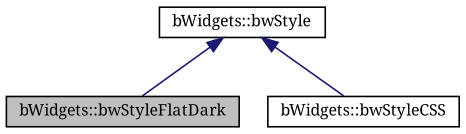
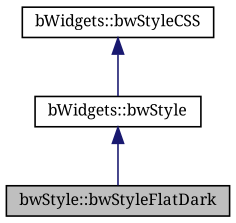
edge "bWidgets::bwStyleCSS" -> "bWidgets::bwStyle": reversed
node "bWidgets::bwStyleFlatDark": label "bWidgets::bwStyleFlatDark" -> "bwStyle::bwStyleFlatDark"
